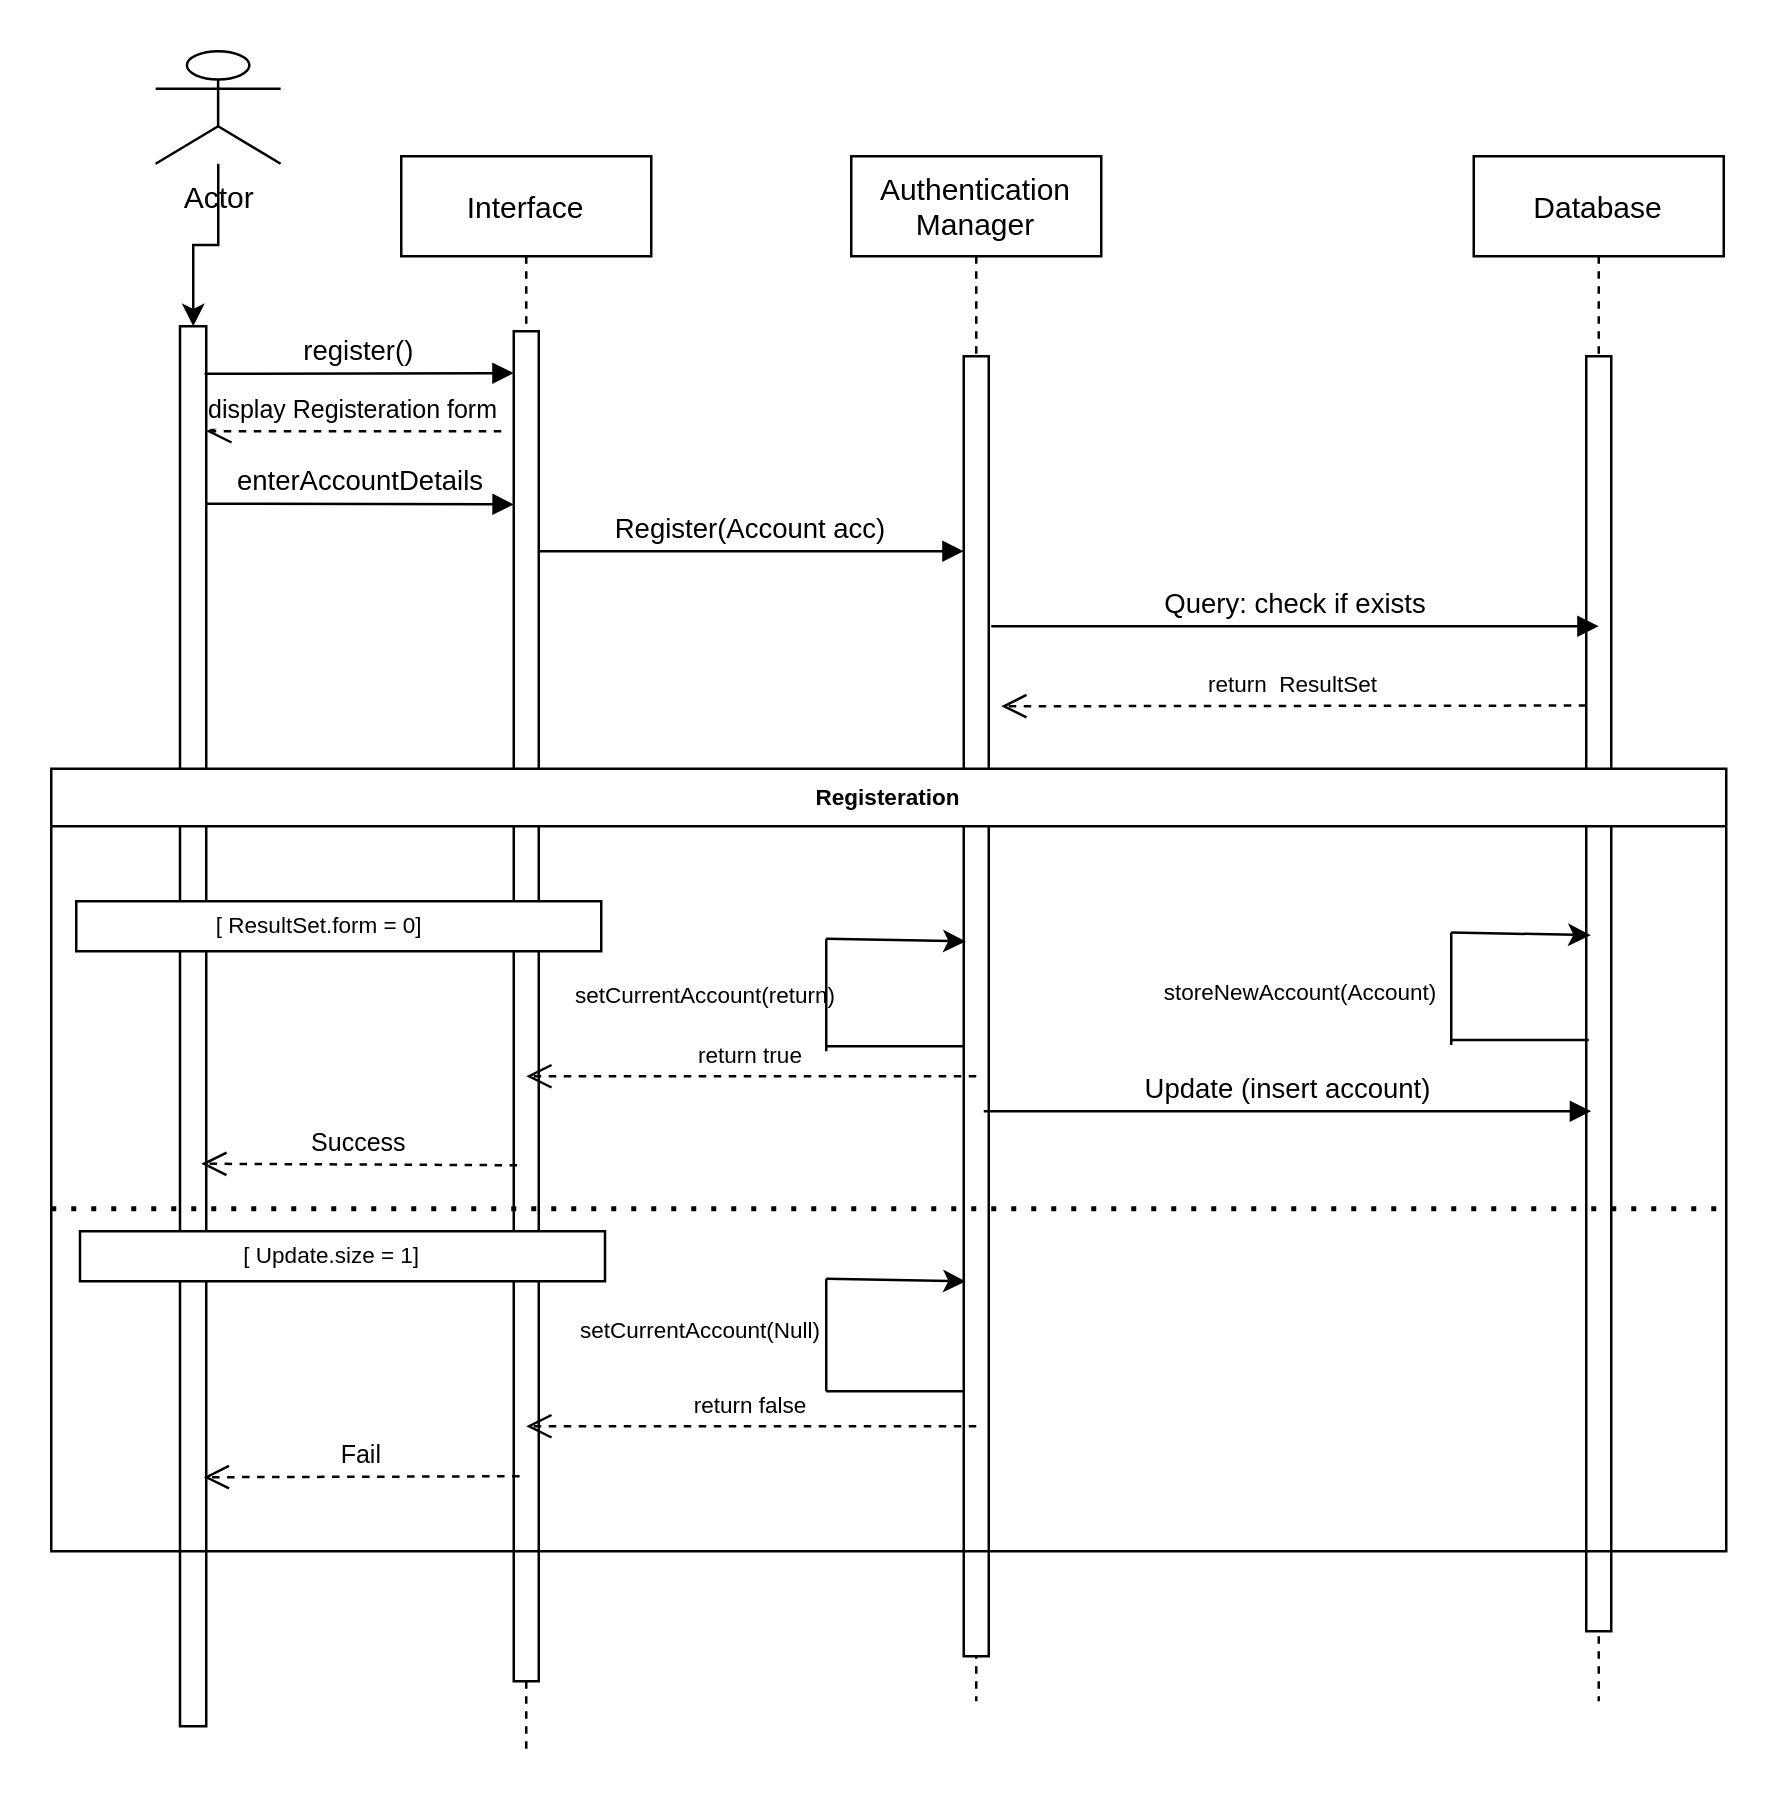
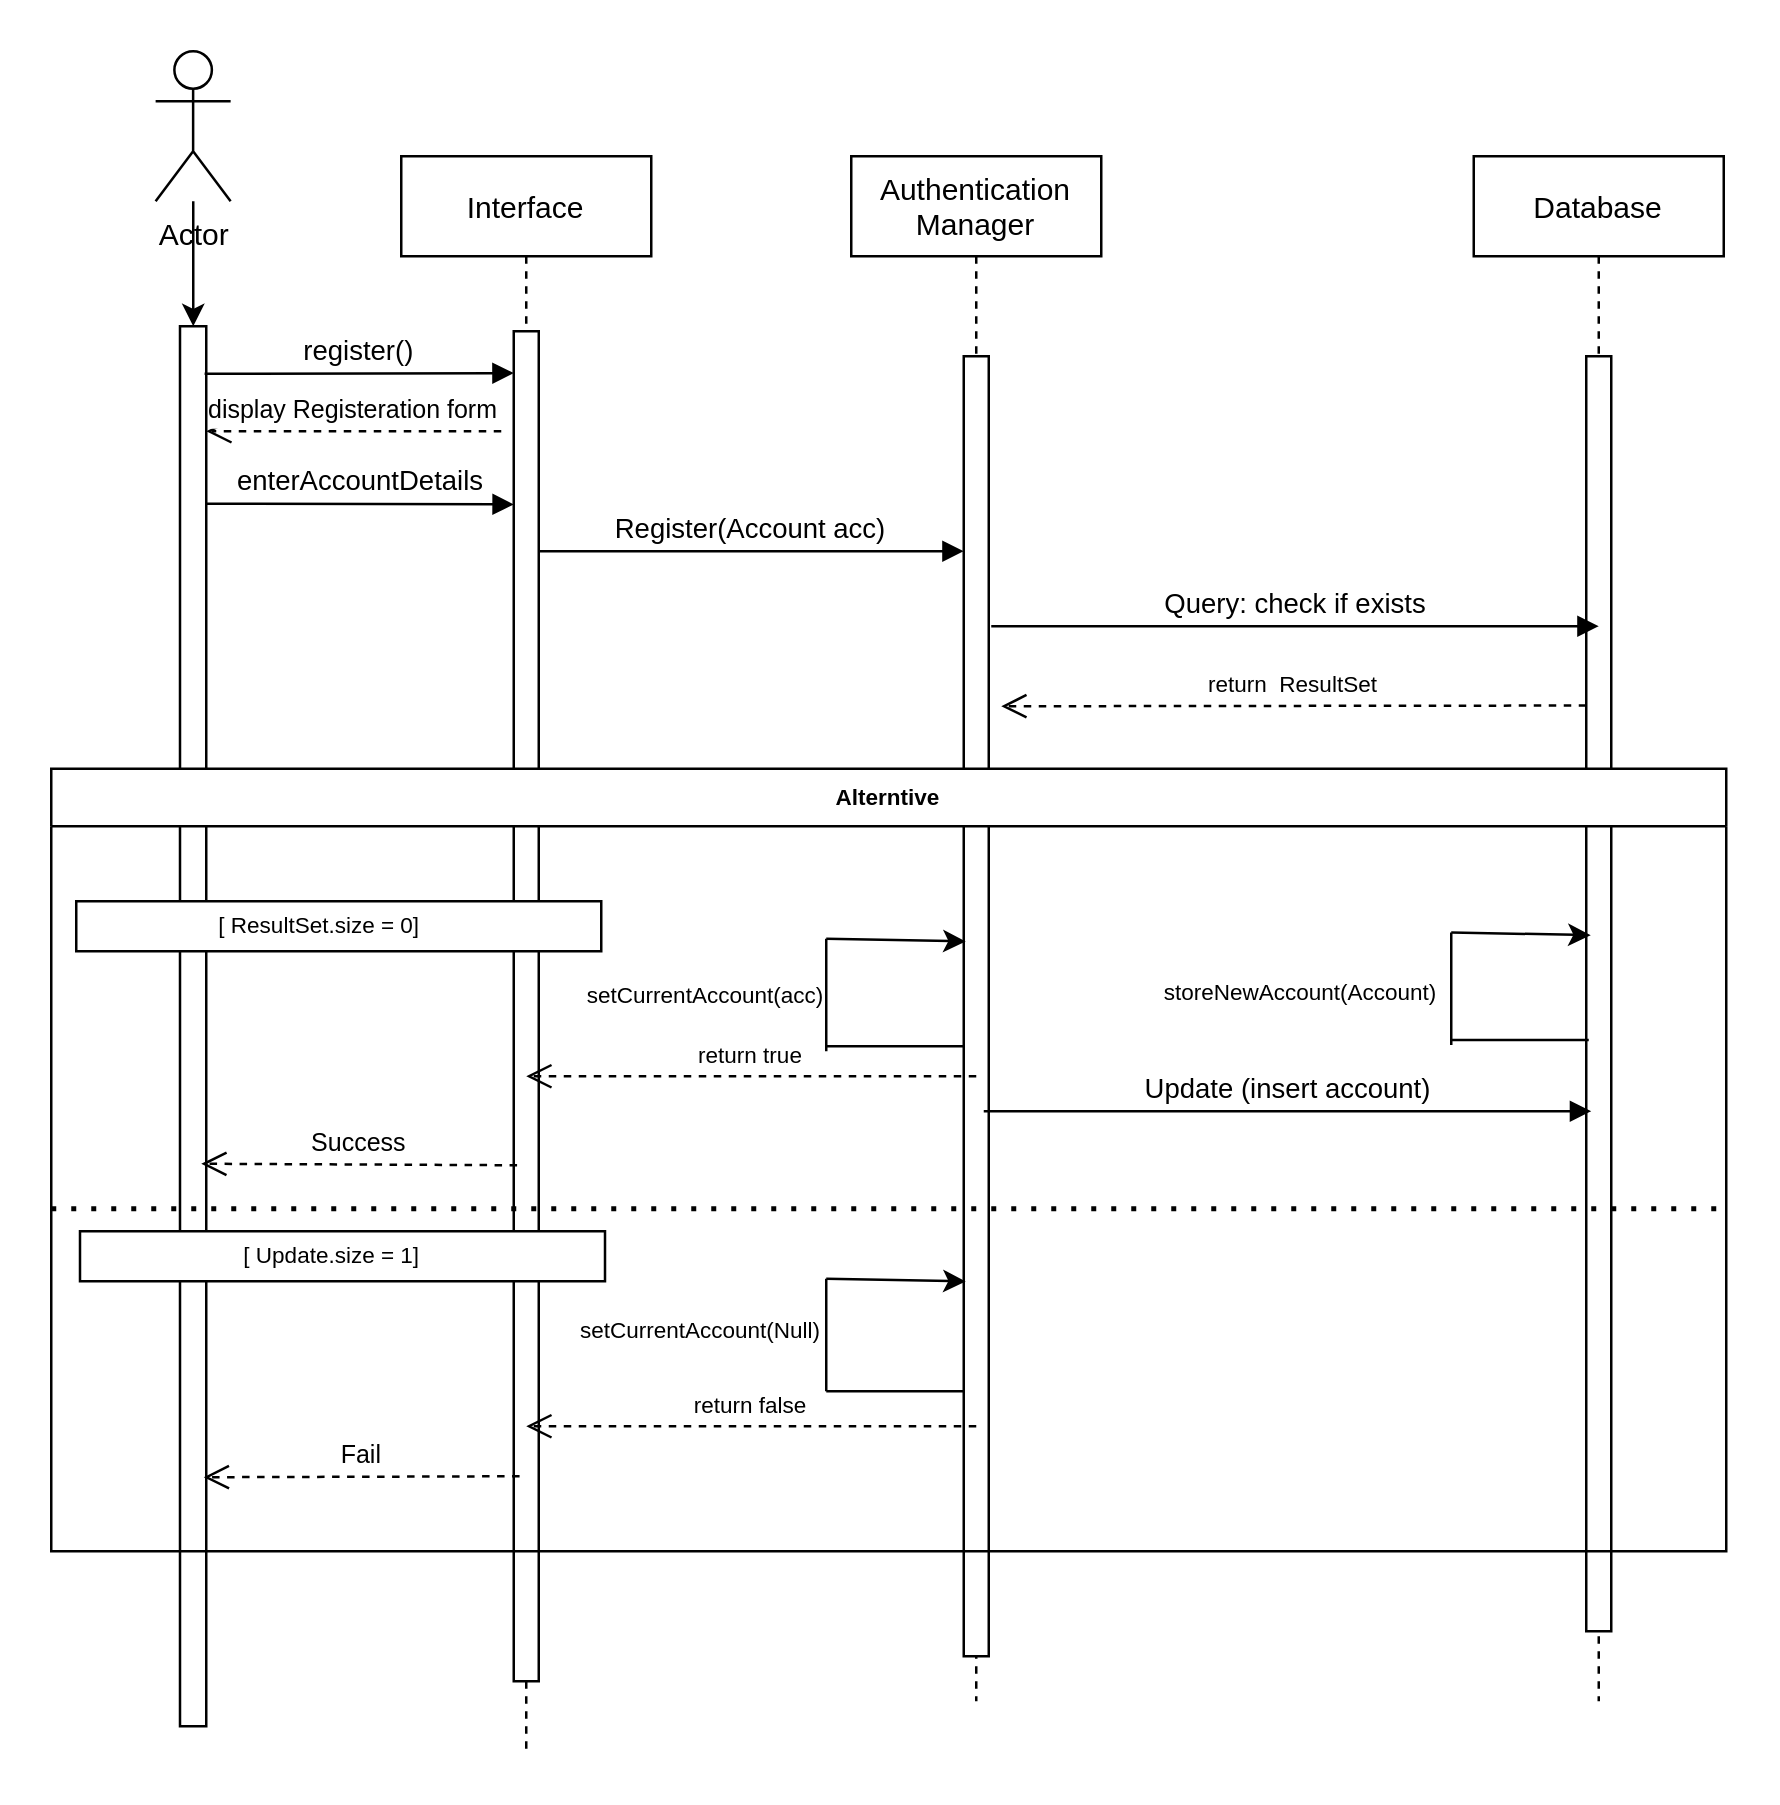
node "Actor": size 125x113 -> 75x150
node "Registeration": label "Registeration" -> "Alterntive"
node "[ ResultSet.form = 0]": label "[ ResultSet.form = 0]" -> "[ ResultSet.size = 0]"
node "setCurrentAccount(return)": label "setCurrentAccount(return)" -> "setCurrentAccount(acc)"
